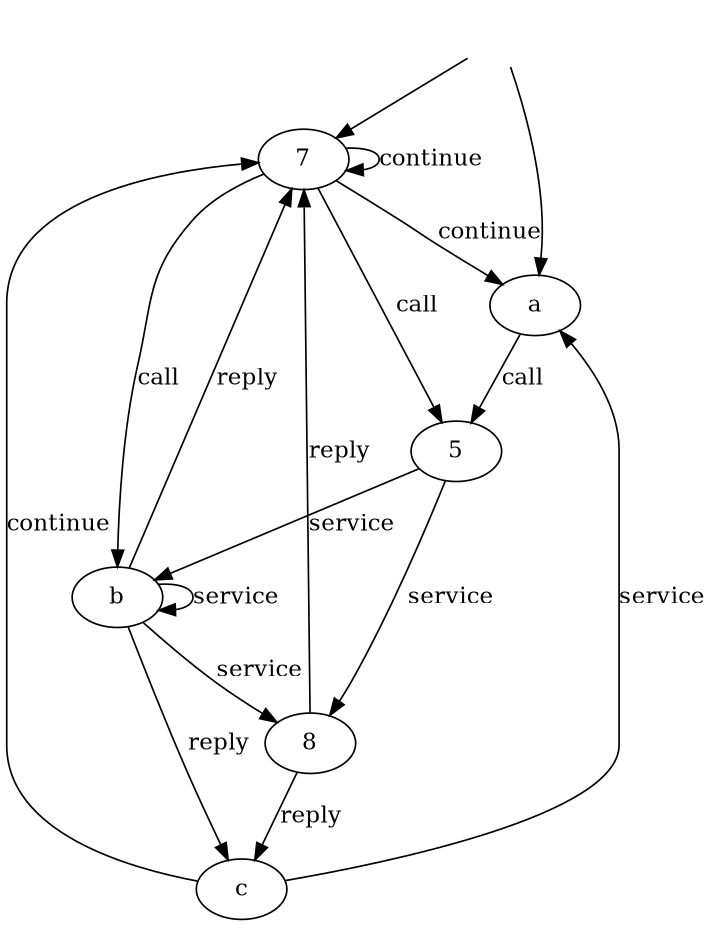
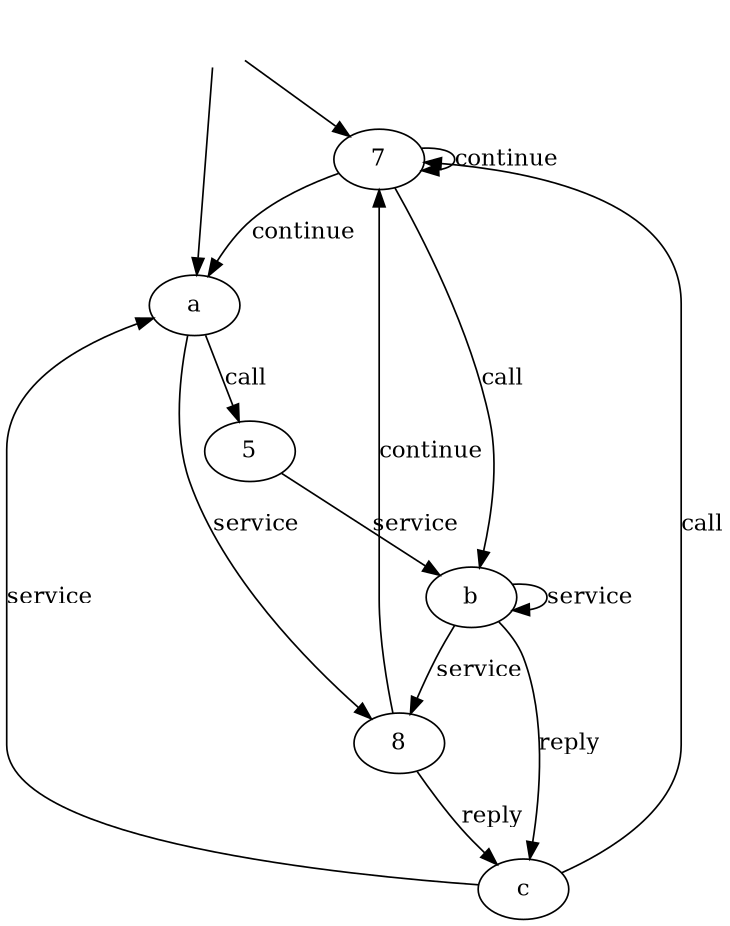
edge "7" -> "5": removed, label "call"
edge "b" -> "7": removed, label "reply"
edge "8" -> "7": label "reply" -> "continue"
edge "c" -> "7": label "continue" -> "call"
edge "5" -> "8": now "a" -> "8"
